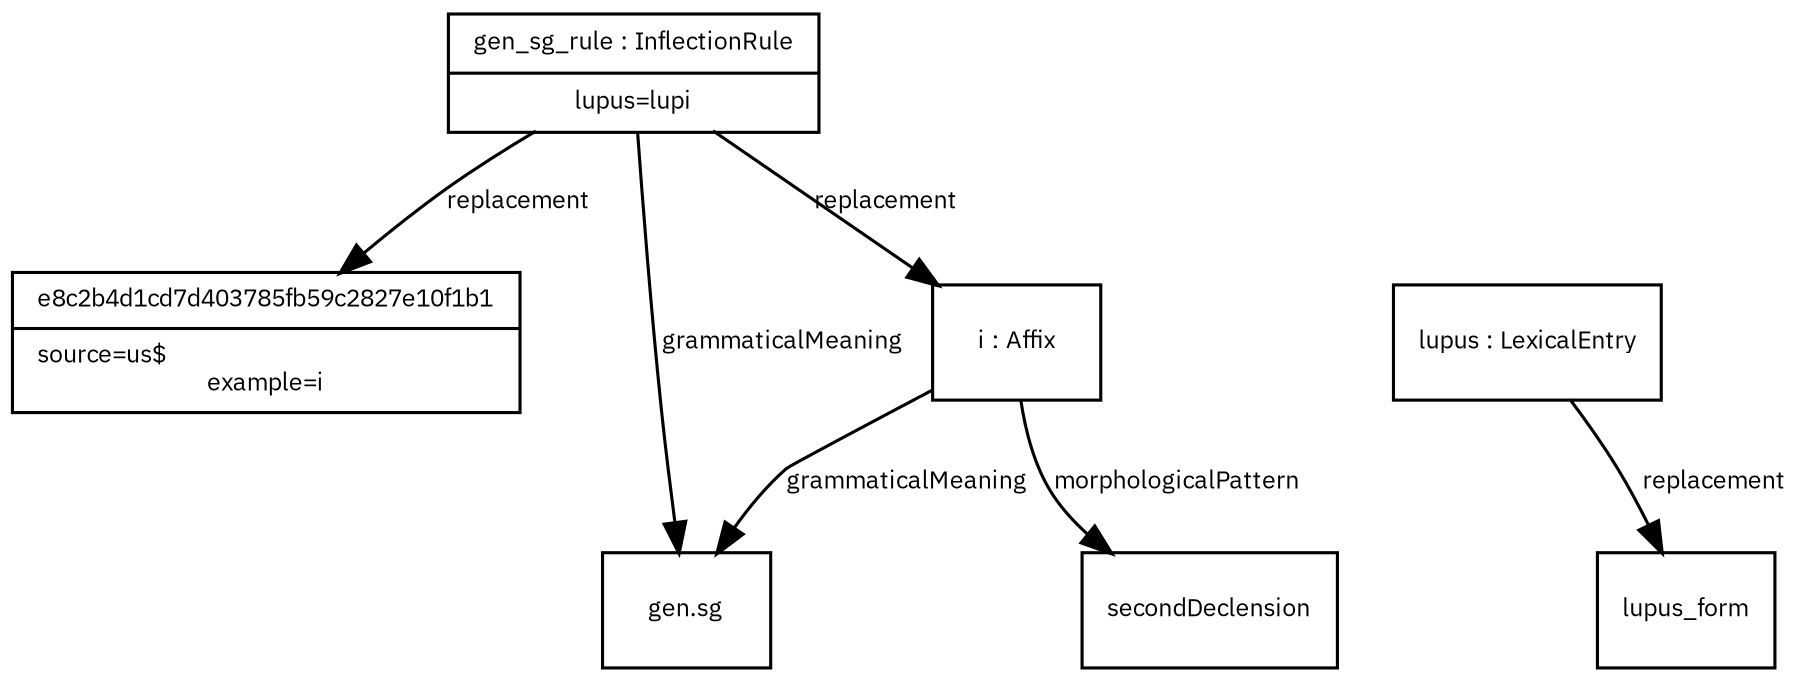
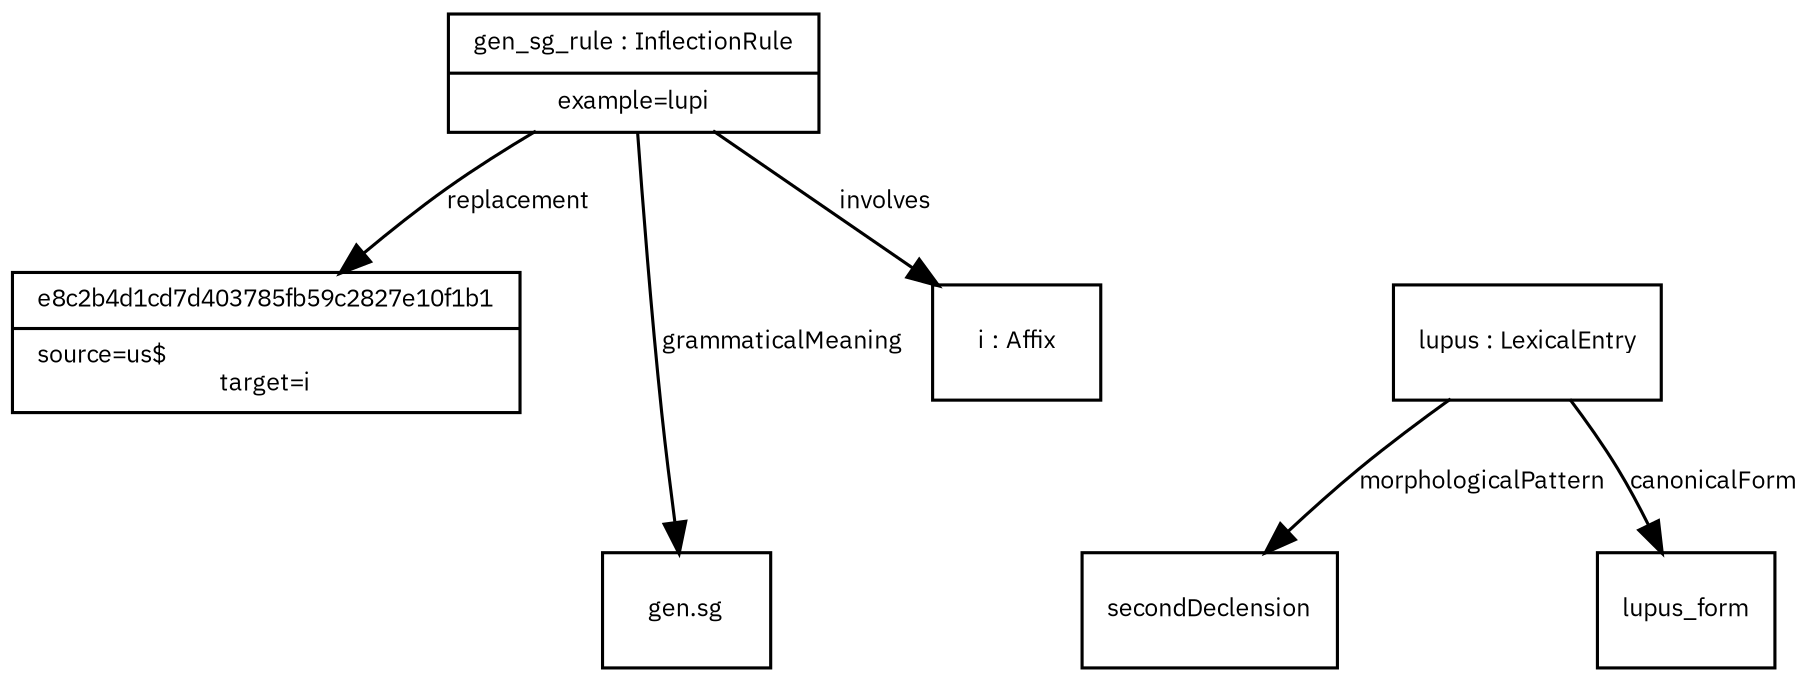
node "gen_sg_rule : InflectionRule": text "lupus=lupi" -> "example=lupi"
edge "gen_sg_rule : InflectionRule" -> "i : Affix": label "replacement" -> "involves"
node "e8c2b4d1cd7d403785fb59c2827e10f1b1": text "example=i" -> "target=i"
edge "i : Affix" -> "gen.sg": removed, label "grammaticalMeaning"
edge "i : Affix" -> "secondDeclension": now "lupus : LexicalEntry" -> "secondDeclension"
edge "lupus : LexicalEntry" -> "lupus_form": label "replacement" -> "canonicalForm"
